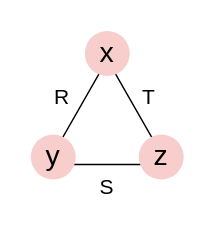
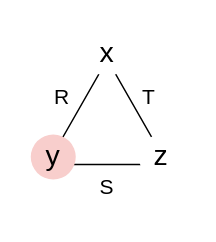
node "x": fillcolor #f8cecc -> #ffffff
node "z": fillcolor #f8cecc -> #ffffff
